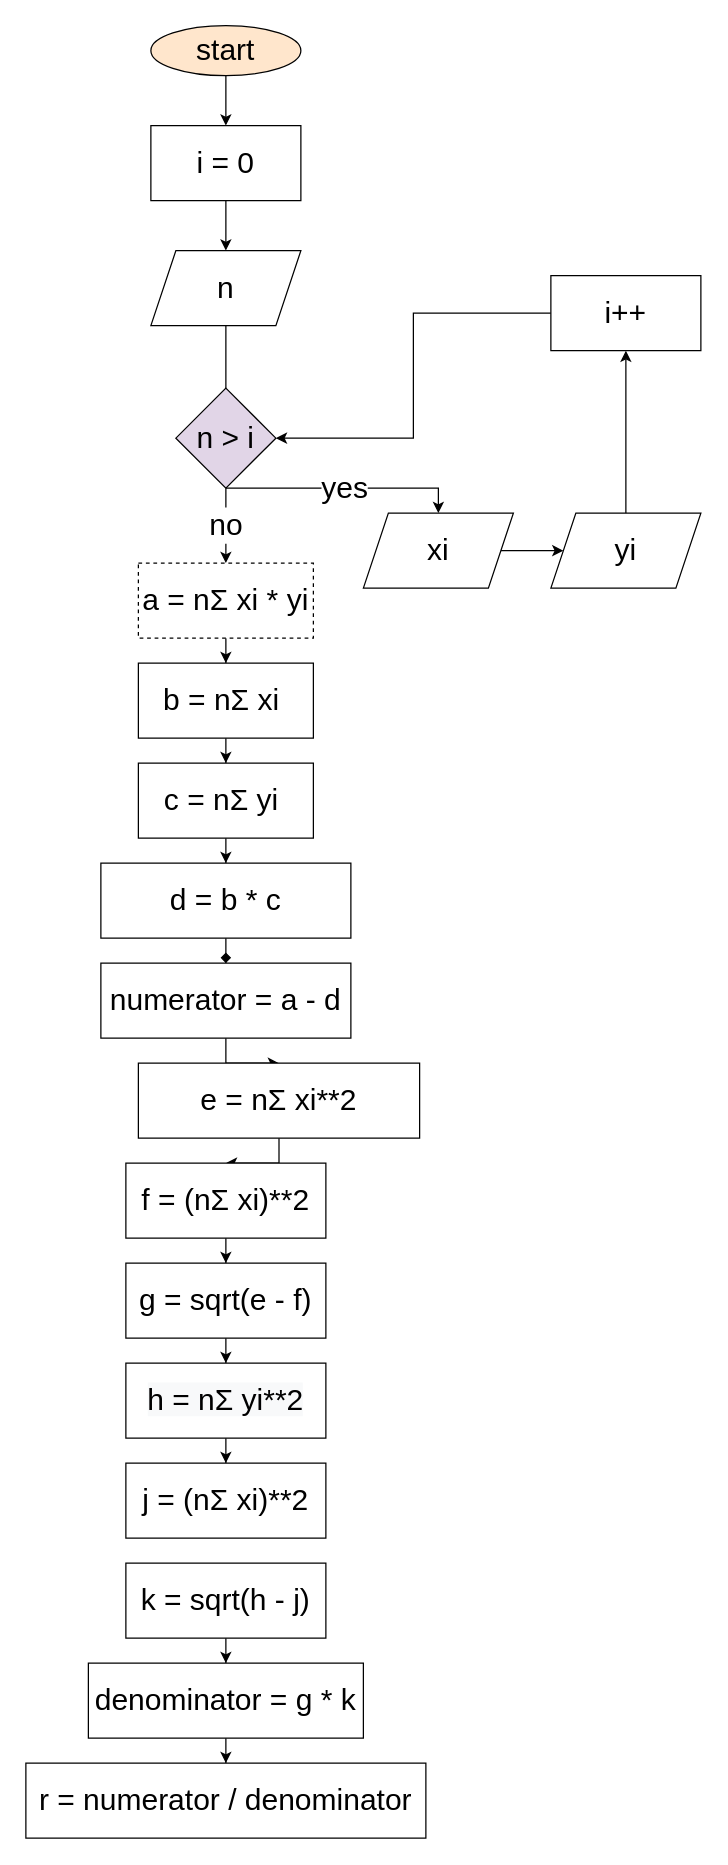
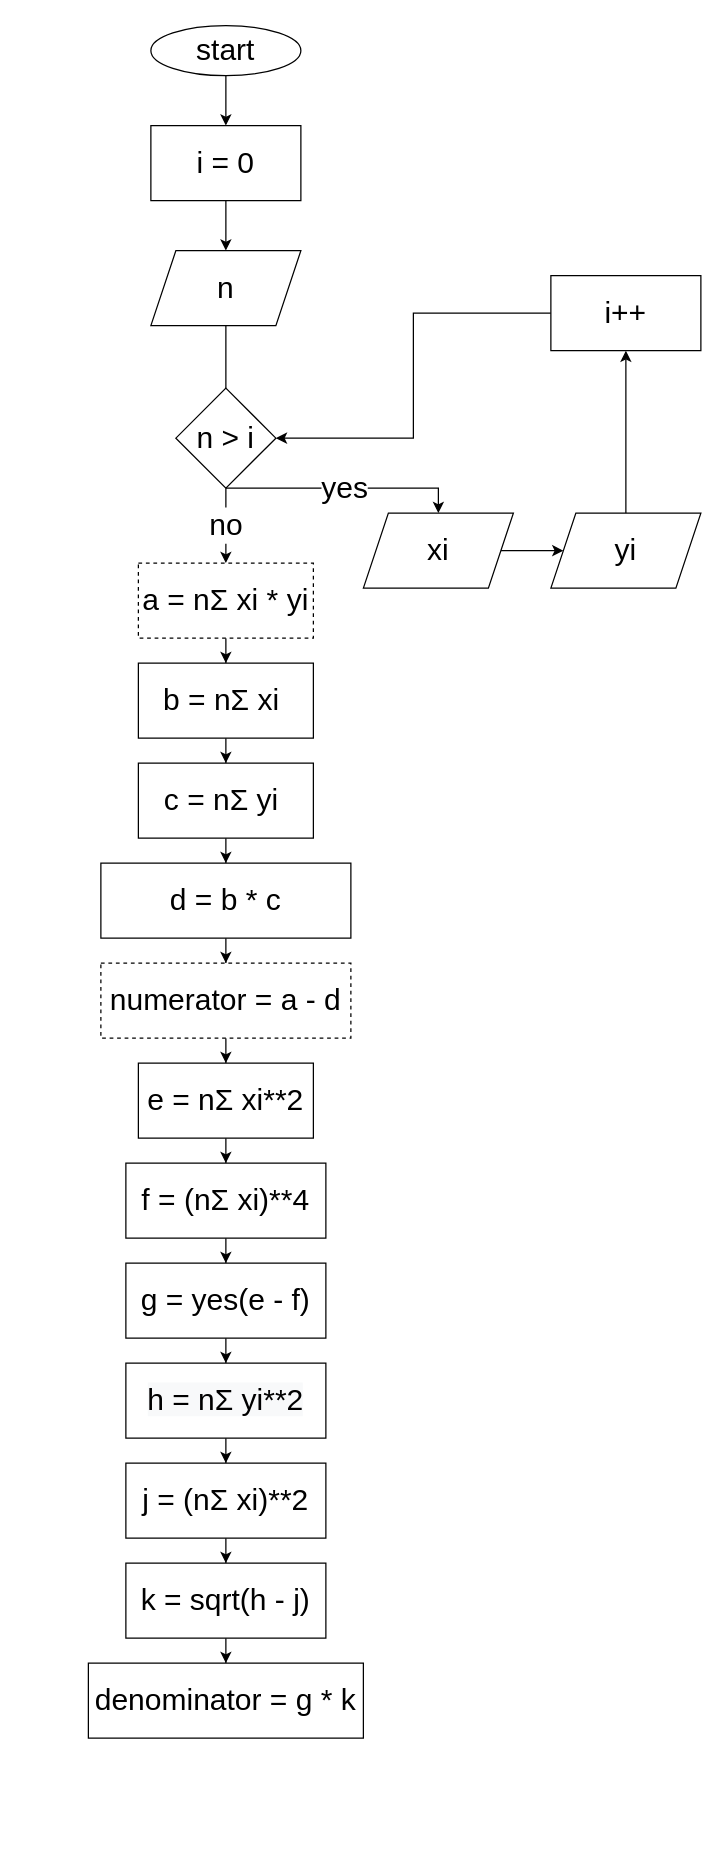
node "start": fillcolor #ffe6cc -> #ffffff
node "n > i": fillcolor #e1d5e7 -> #ffffff
edge "d = b * c" -> "numerator = a - d": arrowhead diamond -> classic
node "numerator = a - d": style solid -> dashed
node "e = nΣ xi**2": size 281x75 -> 175x75
node "f = (nΣ xi)**2": label "f = (nΣ xi)**2" -> "f = (nΣ xi)**4"
node "g = sqrt(e - f)": label "g = sqrt(e - f)" -> "g = yes(e - f)"
edge "j = (nΣ xi)**2" -> "k = sqrt(h - j)": added
edge "denominator = g * k" -> "r = numerator / denominator": removed
node "r = numerator / denominator": removed
